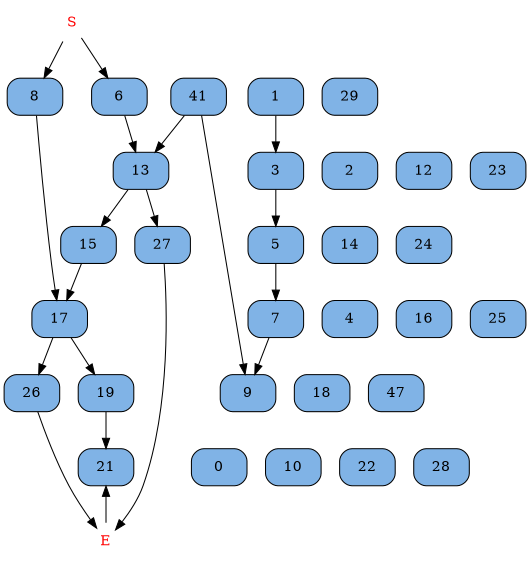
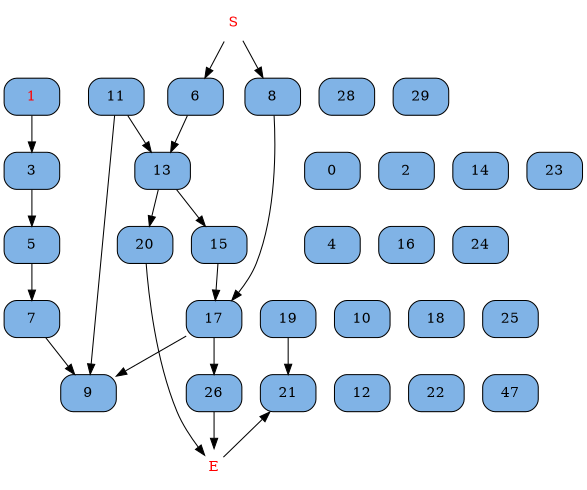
node "41": label "41" -> "11"
node "1": fontcolor black -> red
node "27": label "27" -> "20"
edge "17" -> "19": now "17" -> "9"
